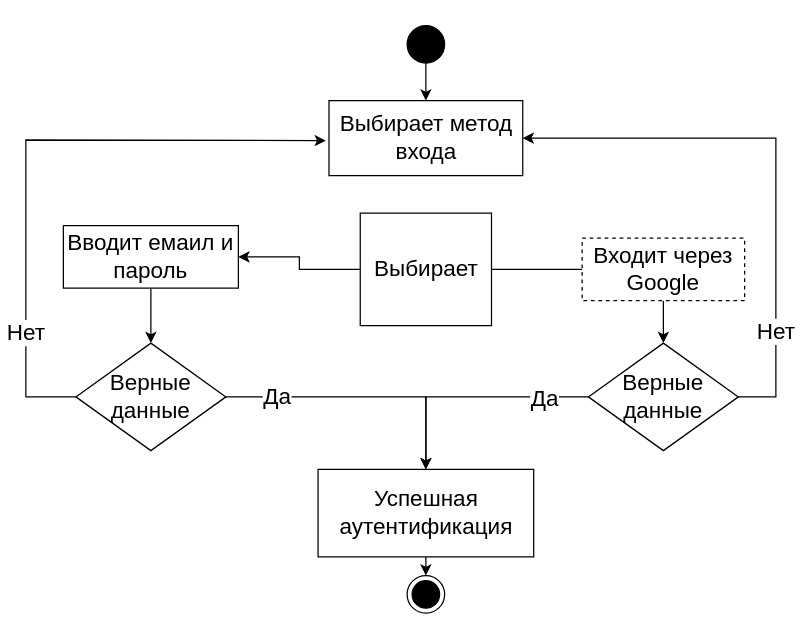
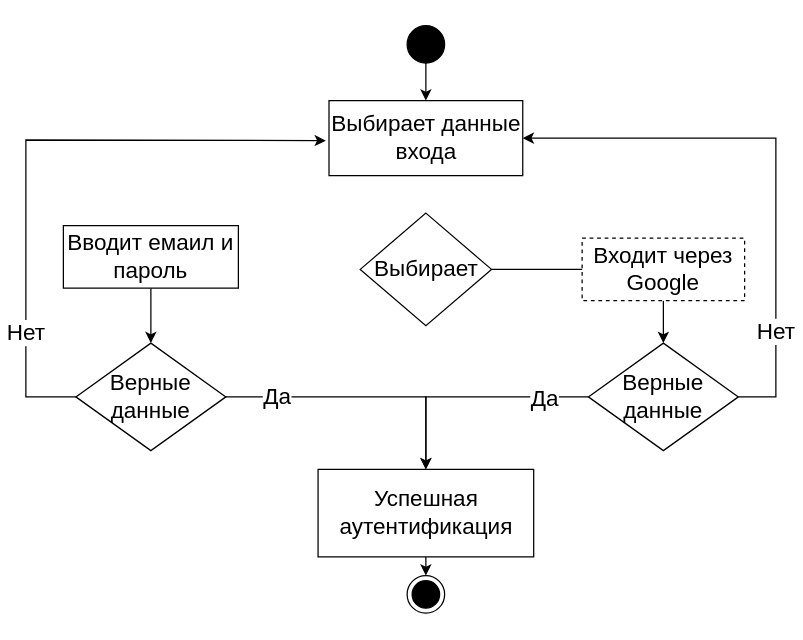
node "Выбирает метод входа": label "Выбирает метод входа" -> "Выбирает данные входа"
edge "Выбирает" -> "Вводит емаил и пароль": removed
node "Выбирает": shape rectangle -> diamond
